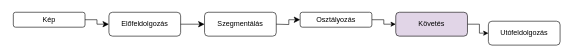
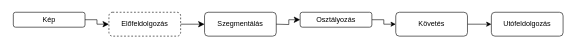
node "Előfeldolgozás": style solid -> dashed
node "Követés": fillcolor #e1d5e7 -> #ffffff
node "Utófeldolgozás": moved (525, 33) -> (528, 24)
